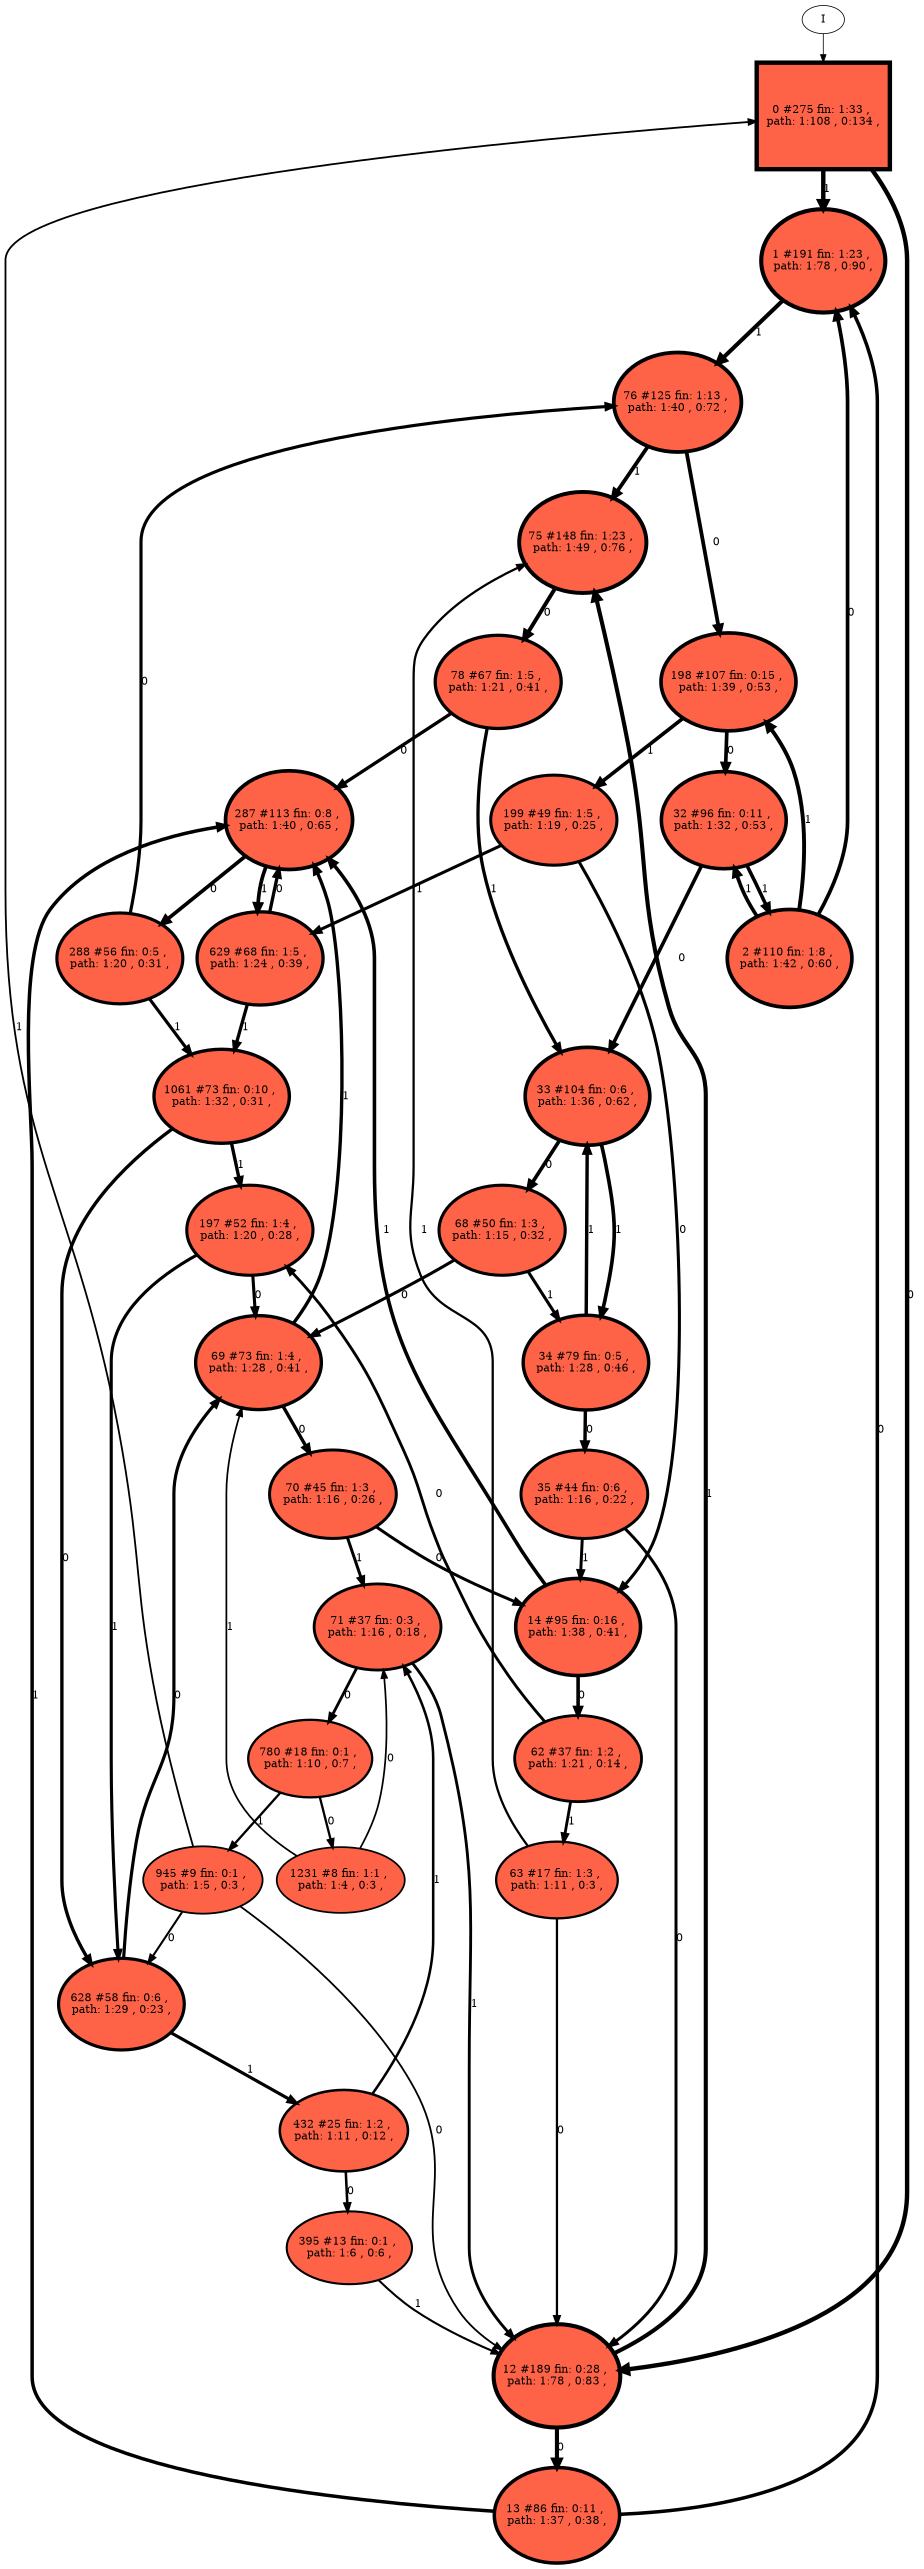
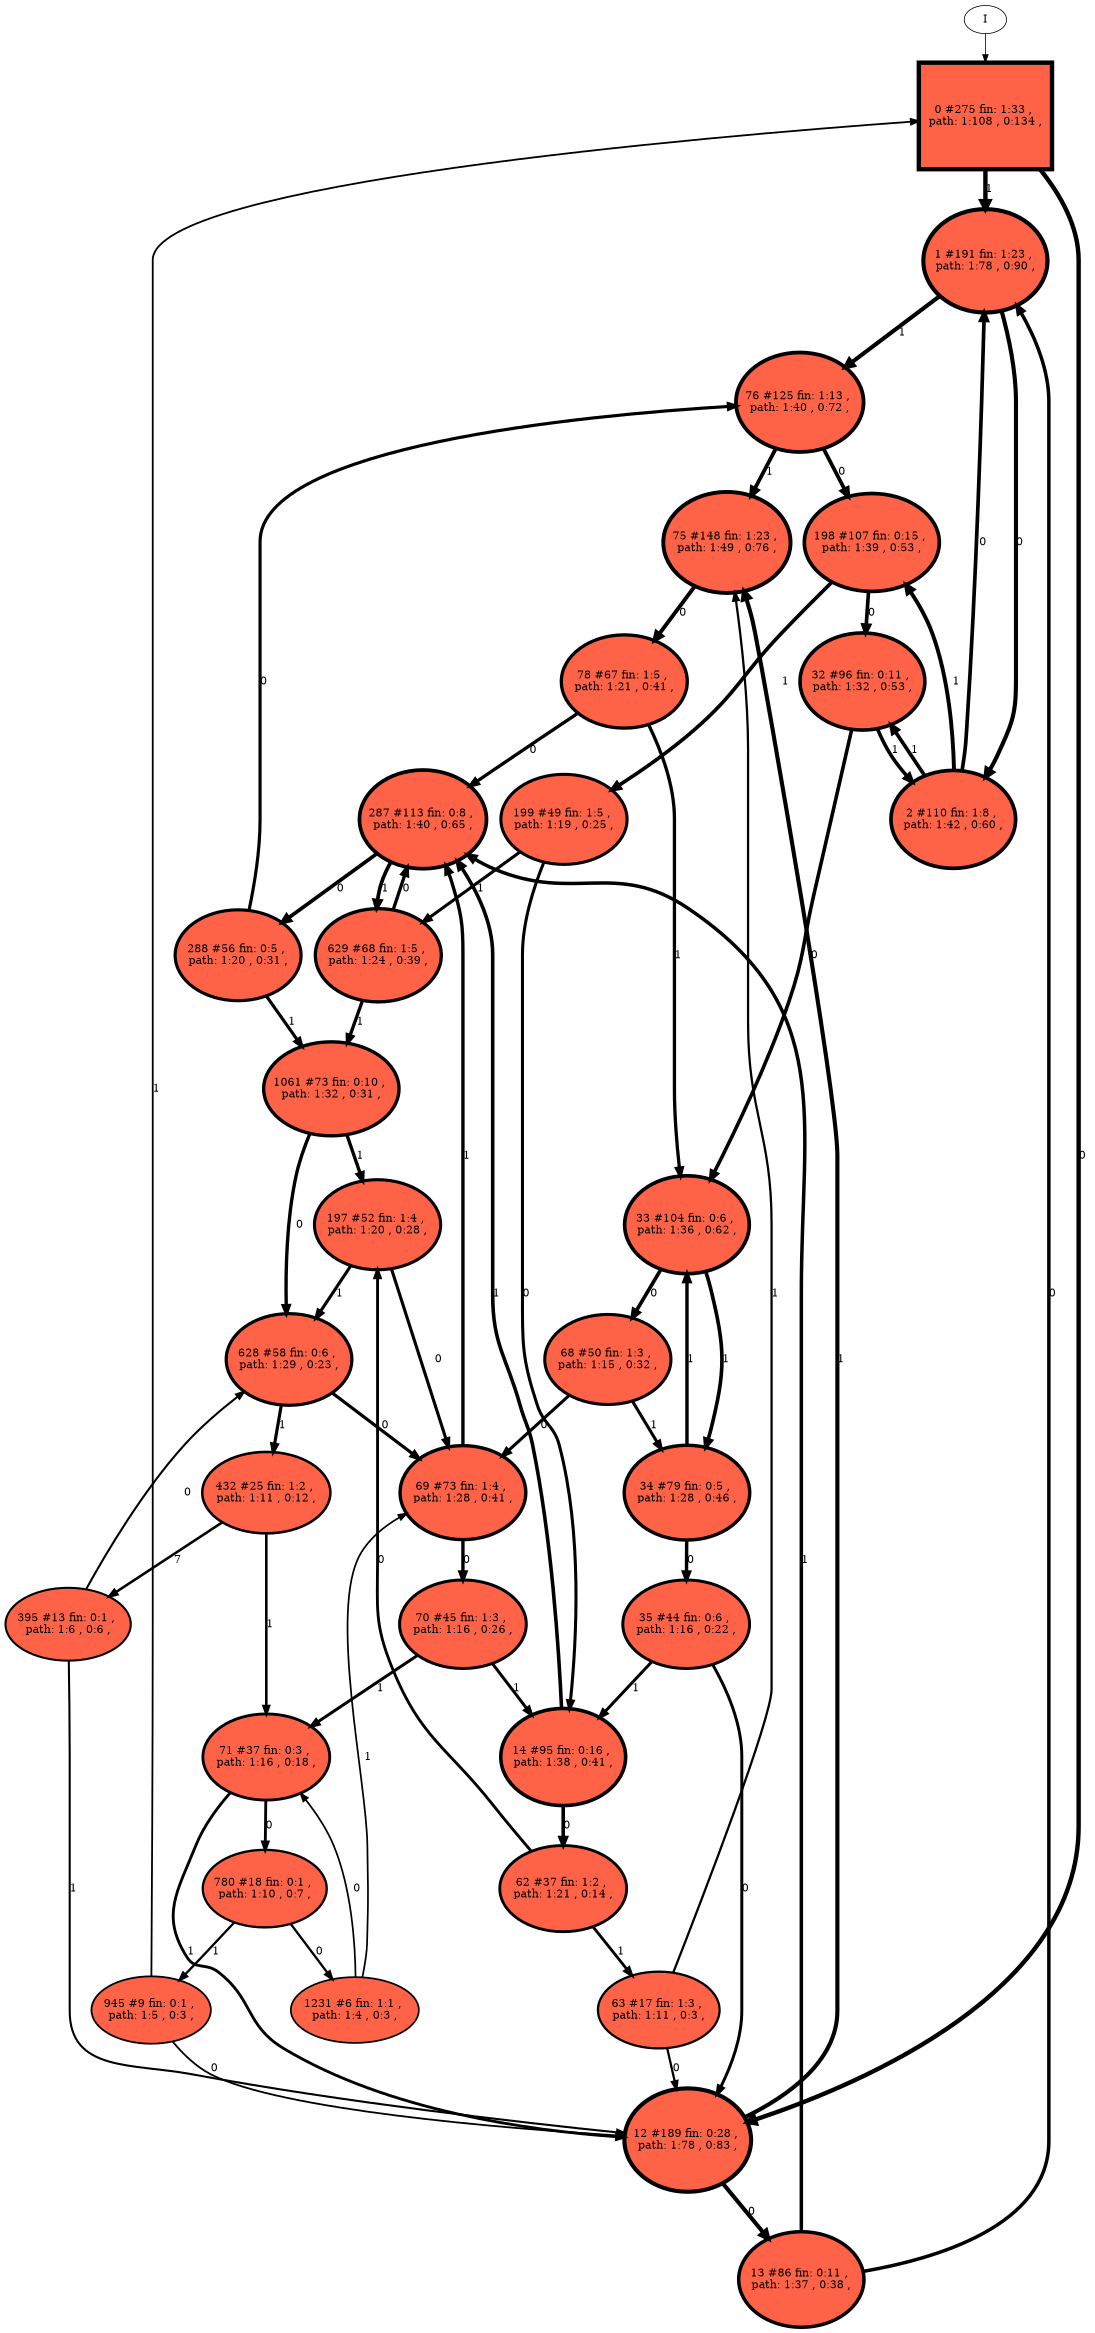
edge "1 #191 fin: 1:23 , path: 1:78 , 0:90 ," -> "2 #110 fin: 1:8 , path: 1:42 , 0:60 ,": added, label "0"
edge "70 #45 fin: 1:3 , path: 1:16 , 0:26 ," -> "14 #95 fin: 0:16 , path: 1:38 , 0:41 ,": label "0 " -> "1 "
node "1231 #8 fin: 1:1 , path: 1:4 , 0:3 ,": label "1231 #8 fin: 1:1 , path: 1:4 , 0:3 ," -> "1231 #6 fin: 1:1 , path: 1:4 , 0:3 ,"
edge "945 #9 fin: 0:1 , path: 1:5 , 0:3 ," -> "628 #58 fin: 0:6 , path: 1:29 , 0:23 ,": now "395 #13 fin: 0:1 , path: 1:6 , 0:6 ," -> "628 #58 fin: 0:6 , path: 1:29 , 0:23 ,"
edge "432 #25 fin: 1:2 , path: 1:11 , 0:12 ," -> "395 #13 fin: 0:1 , path: 1:6 , 0:6 ,": label "0 " -> "7 "
